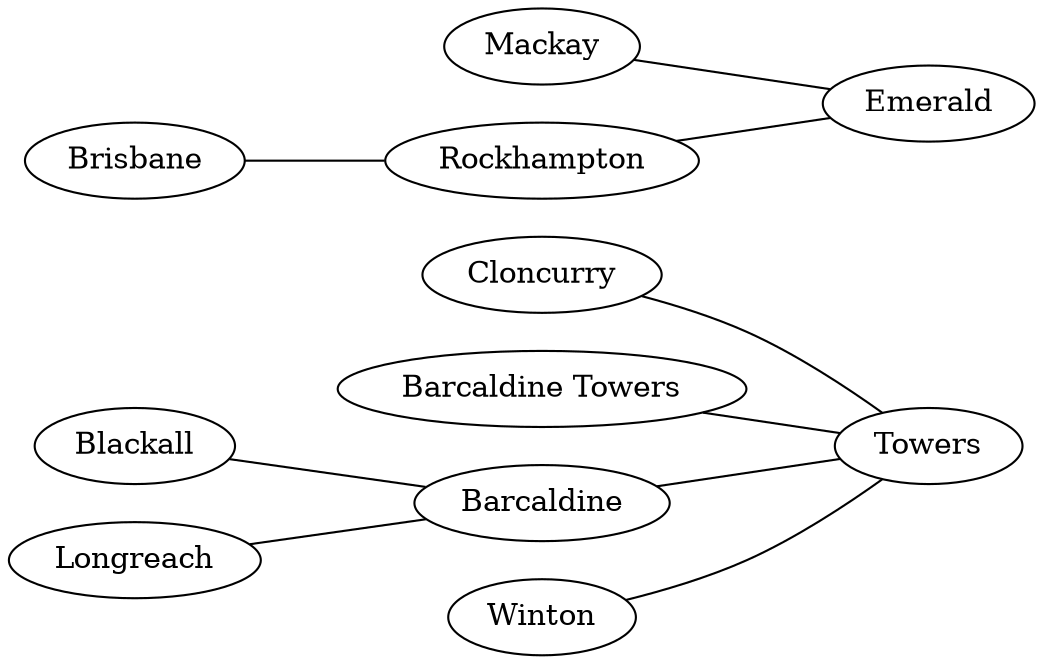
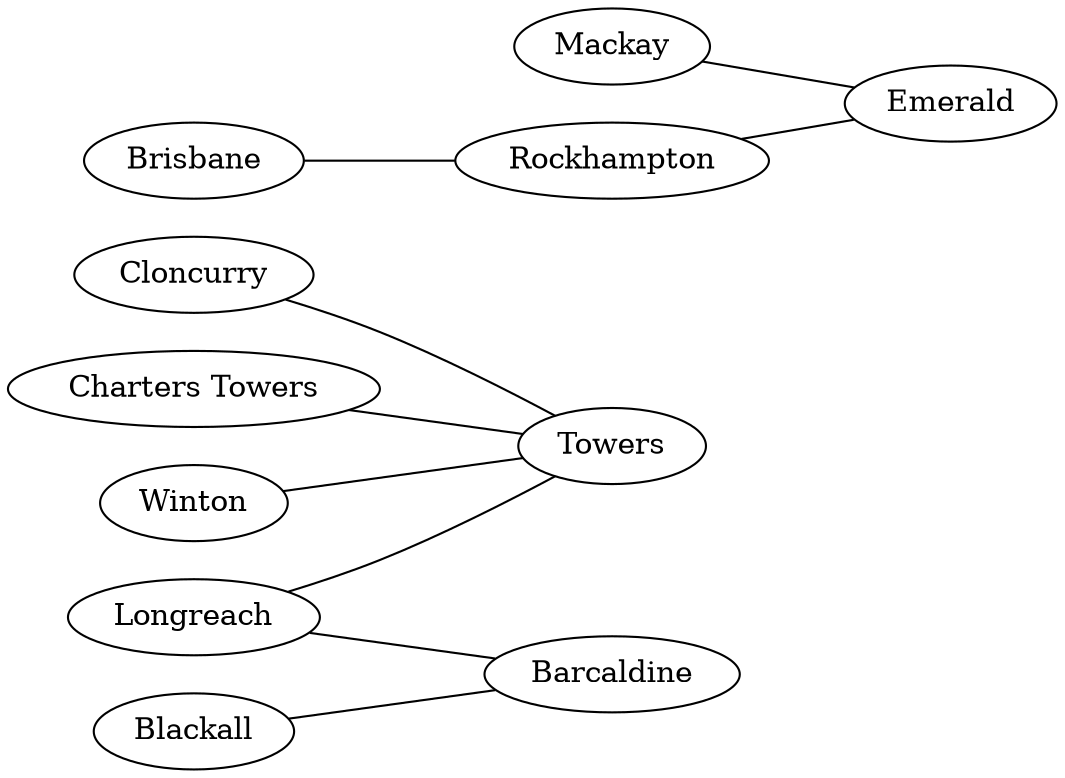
node "Barcaldine Towers": label "Barcaldine Towers" -> "Charters Towers"
edge "Towers" -- "Barcaldine": now "Towers" -- "Longreach"
